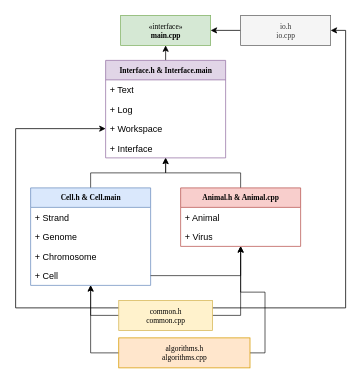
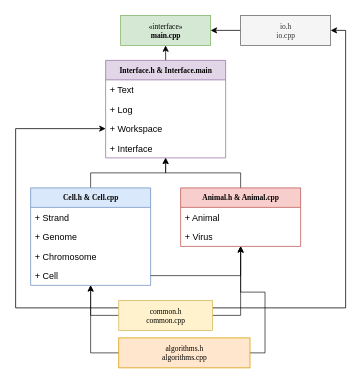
node "Cell.h & Cell.main": label "Cell.h & Cell.main" -> "Cell.h & Cell.cpp"
